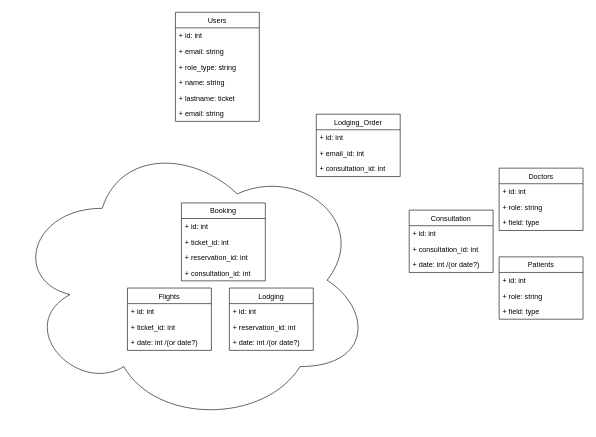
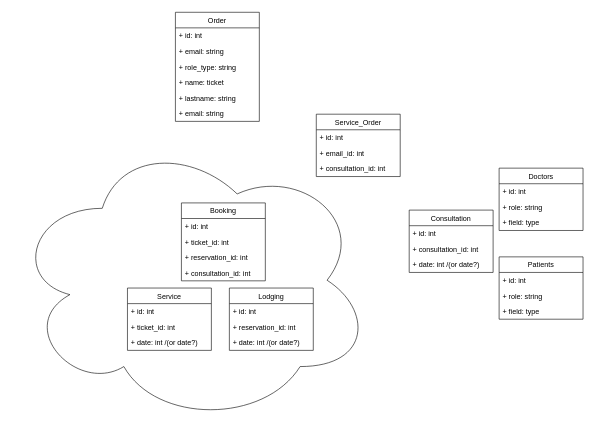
node "Users": label "Users" -> "Order"
node "+ name: string": label "+ name: string" -> "+ name: ticket"
node "+ lastname: ticket": label "+ lastname: ticket" -> "+ lastname: string"
node "Lodging_Order": label "Lodging_Order" -> "Service_Order"
node "Flights": label "Flights" -> "Service"
